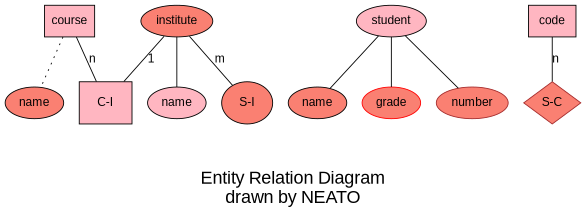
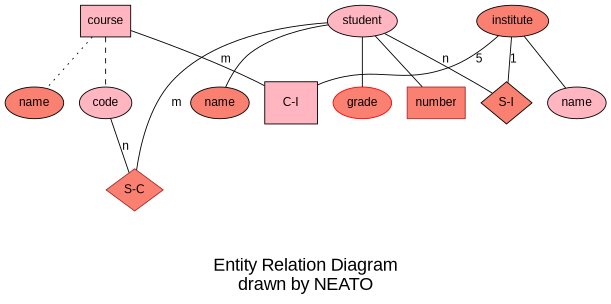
node "code": shape box -> ellipse
edge "course" -- "C-I": label "n" -> "m"
edge "institute" -- "C-I": label "1" -> "5"
edge "institute" -- "S-I": label "m" -> "1"
edge "course" -- "code": added
edge "student" -- "S-C": added, label "m"
edge "student" -- "S-I": added, label "n"
node "S-I": shape ellipse -> diamond
node "number": shape ellipse -> box
